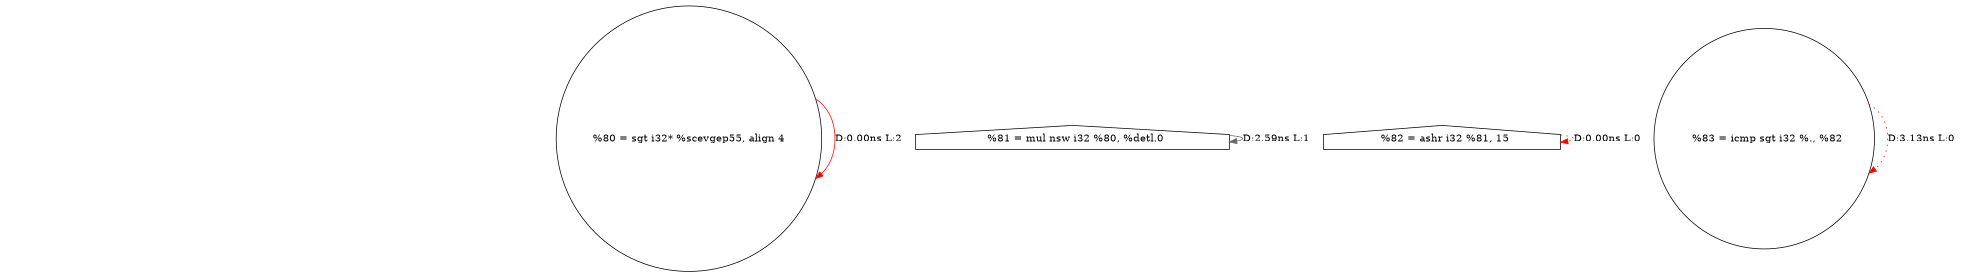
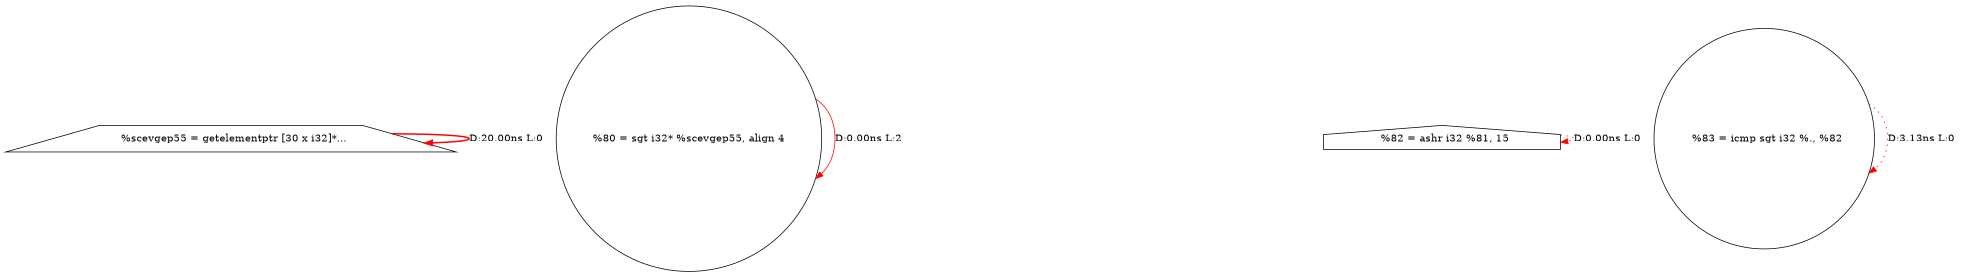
node "%scevgep55 = getelementptr [30 x i32]*...": added
node "%81 = mul nsw i32 %80, %detl.0": removed
